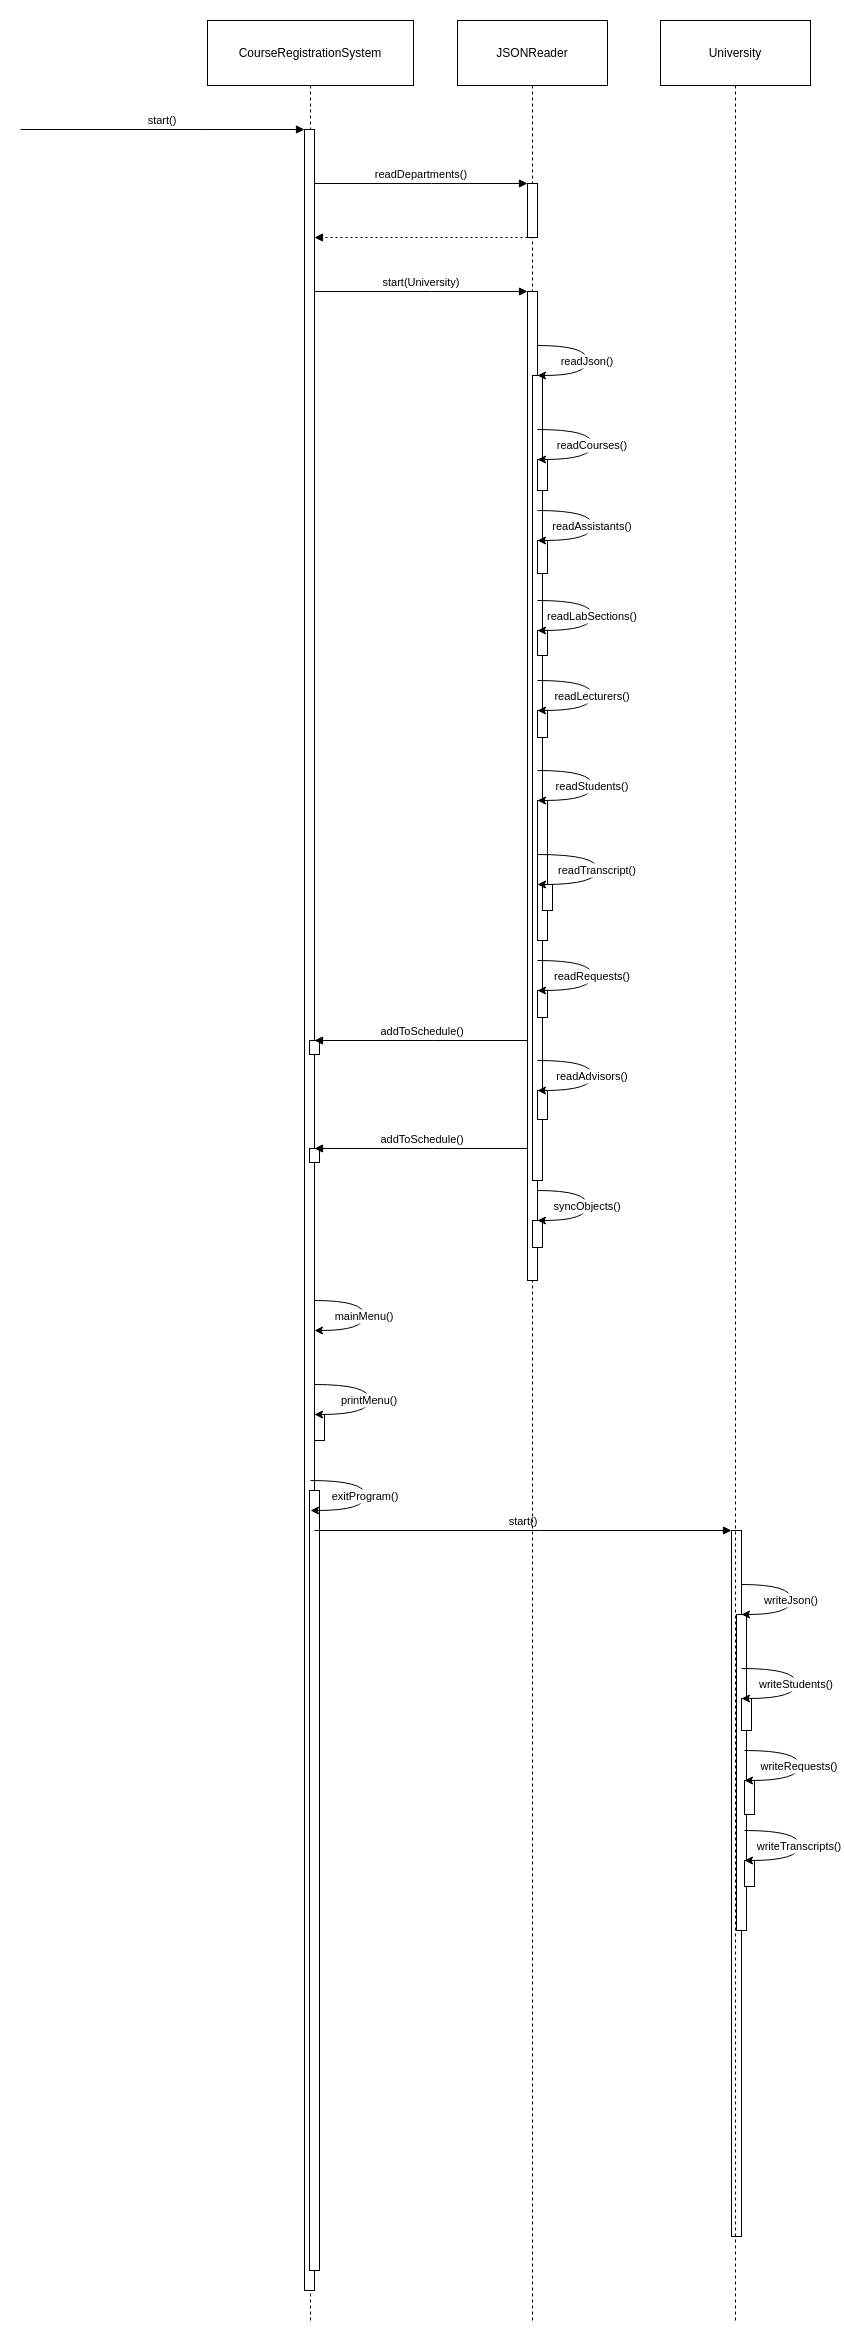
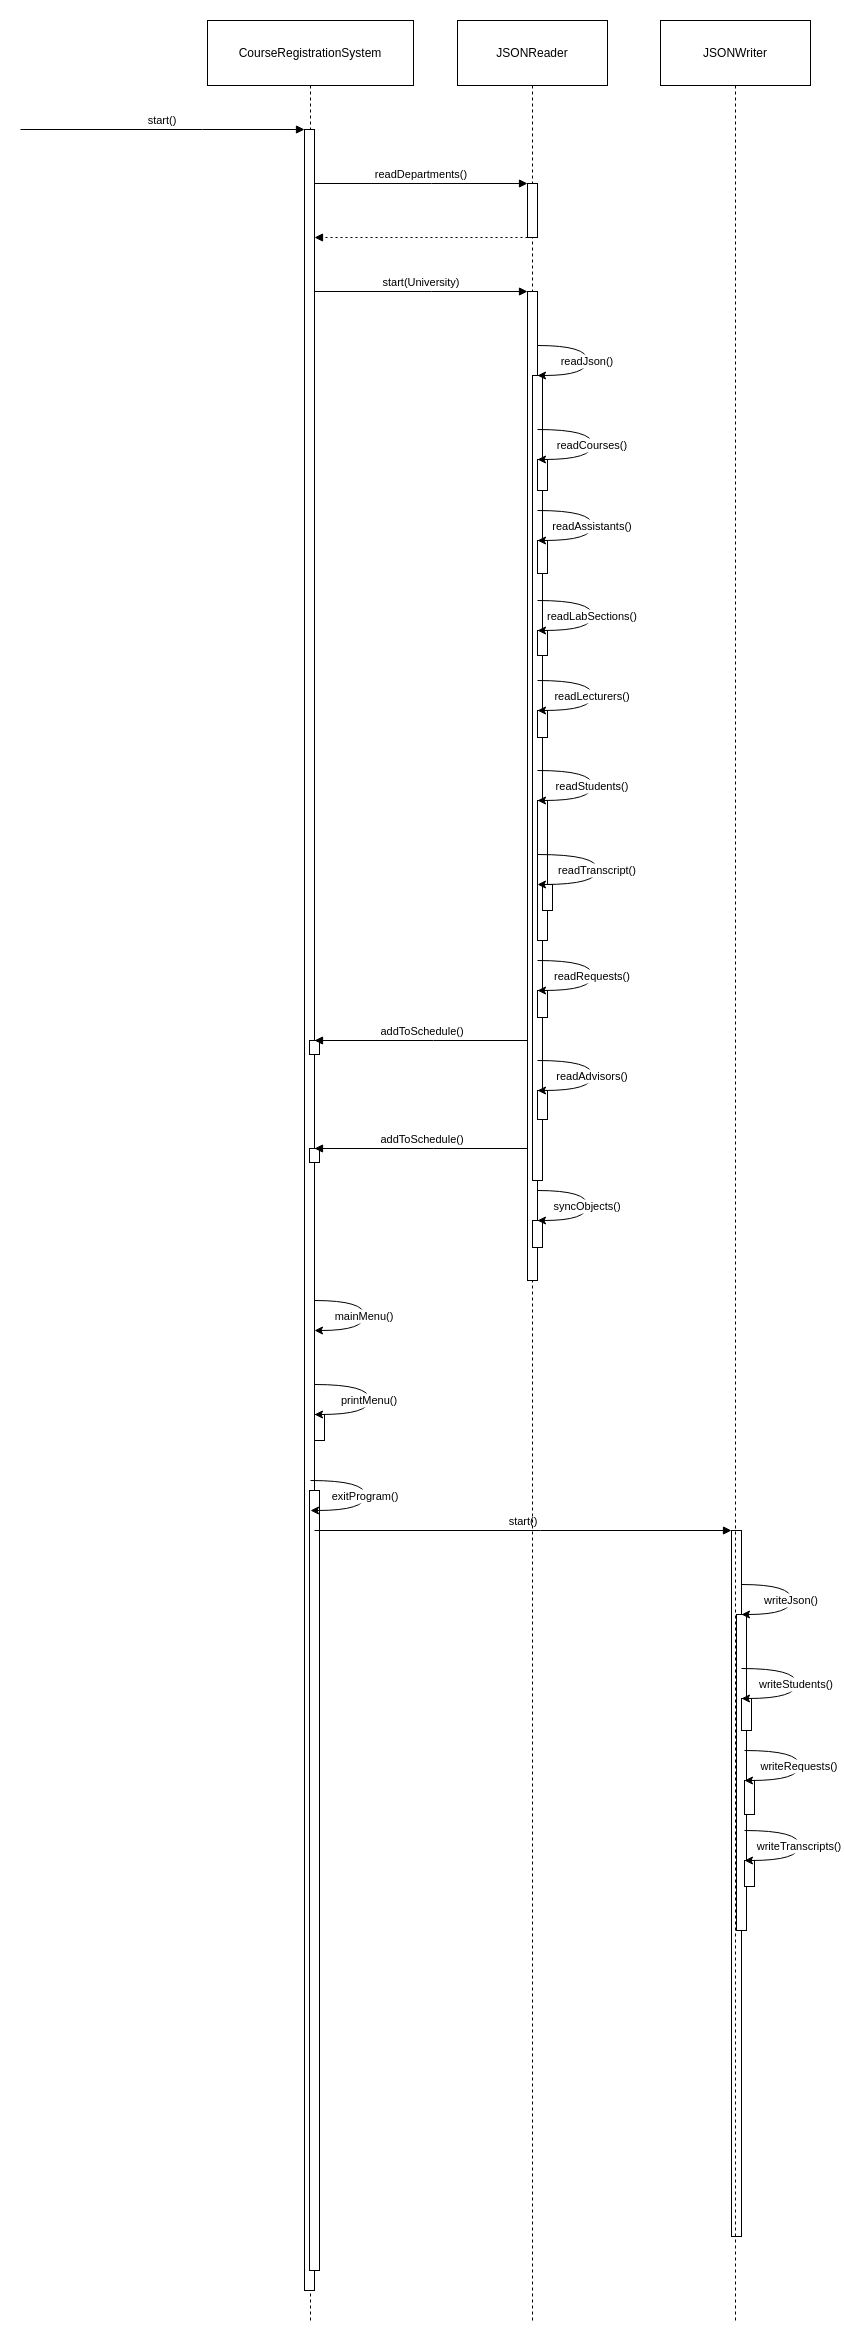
node "University": label "University" -> "JSONWriter"
